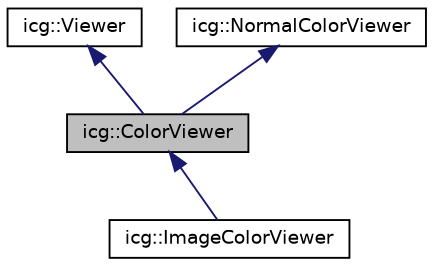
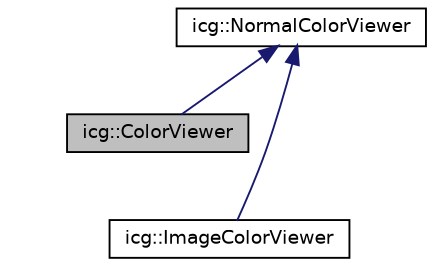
node "icg::Viewer": removed
edge "icg::ImageColorViewer" -> "icg::ColorViewer": now "icg::ImageColorViewer" -> "icg::NormalColorViewer"
